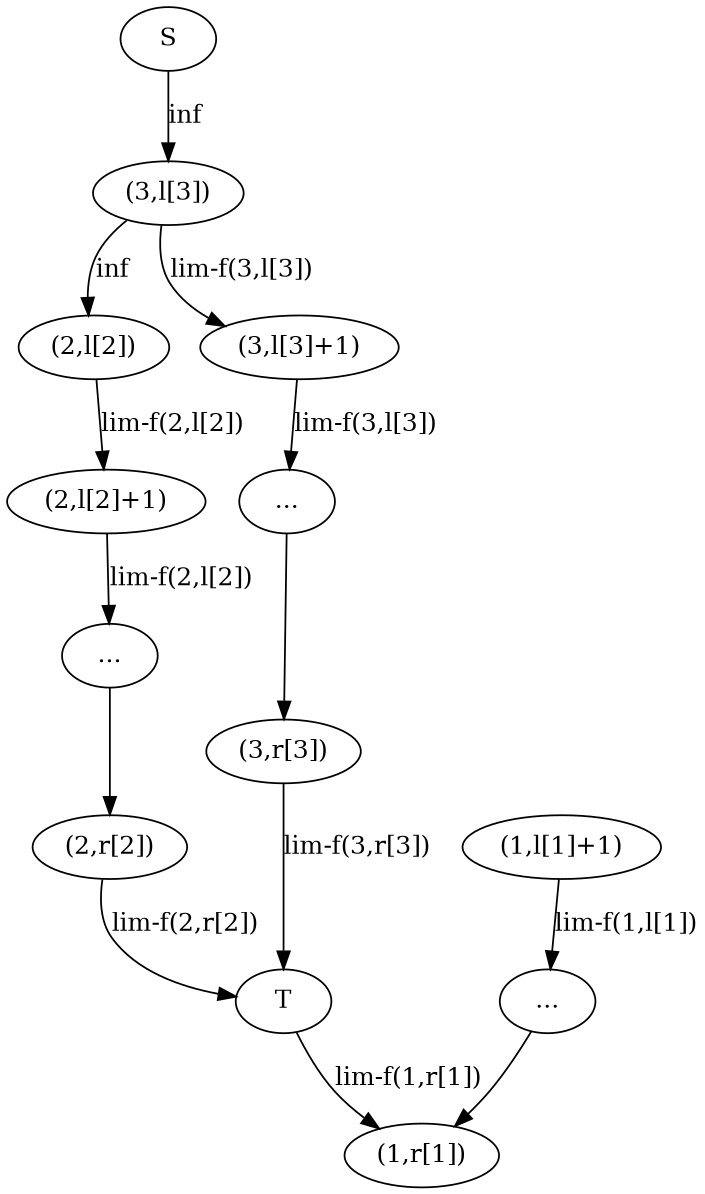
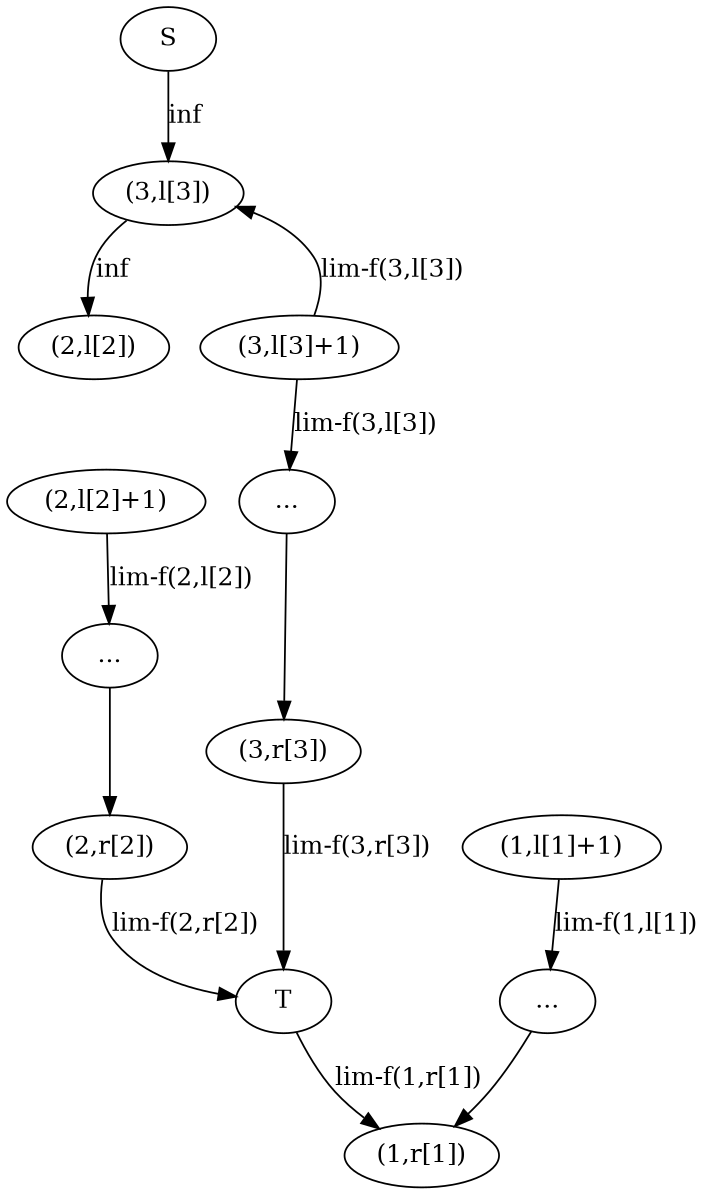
edge "(3,l[3])" -> "(3,l[3]+1)": reversed
edge "(2,l[2])" -> "(2,l[2]+1)": removed, label "lim-f(2,l[2])"
